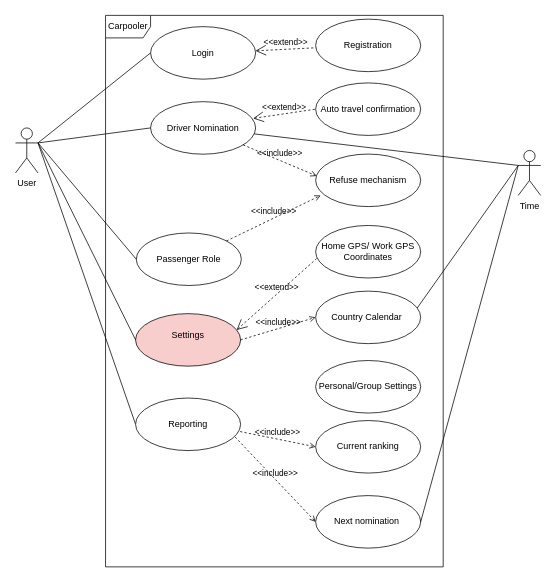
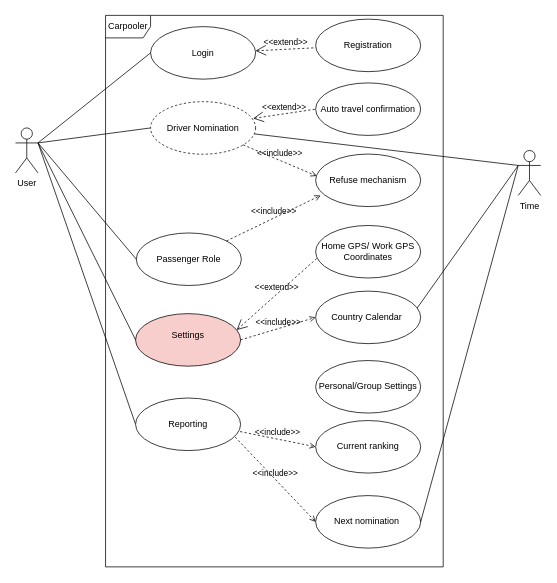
node "Driver Nomination": style solid -> dashed
